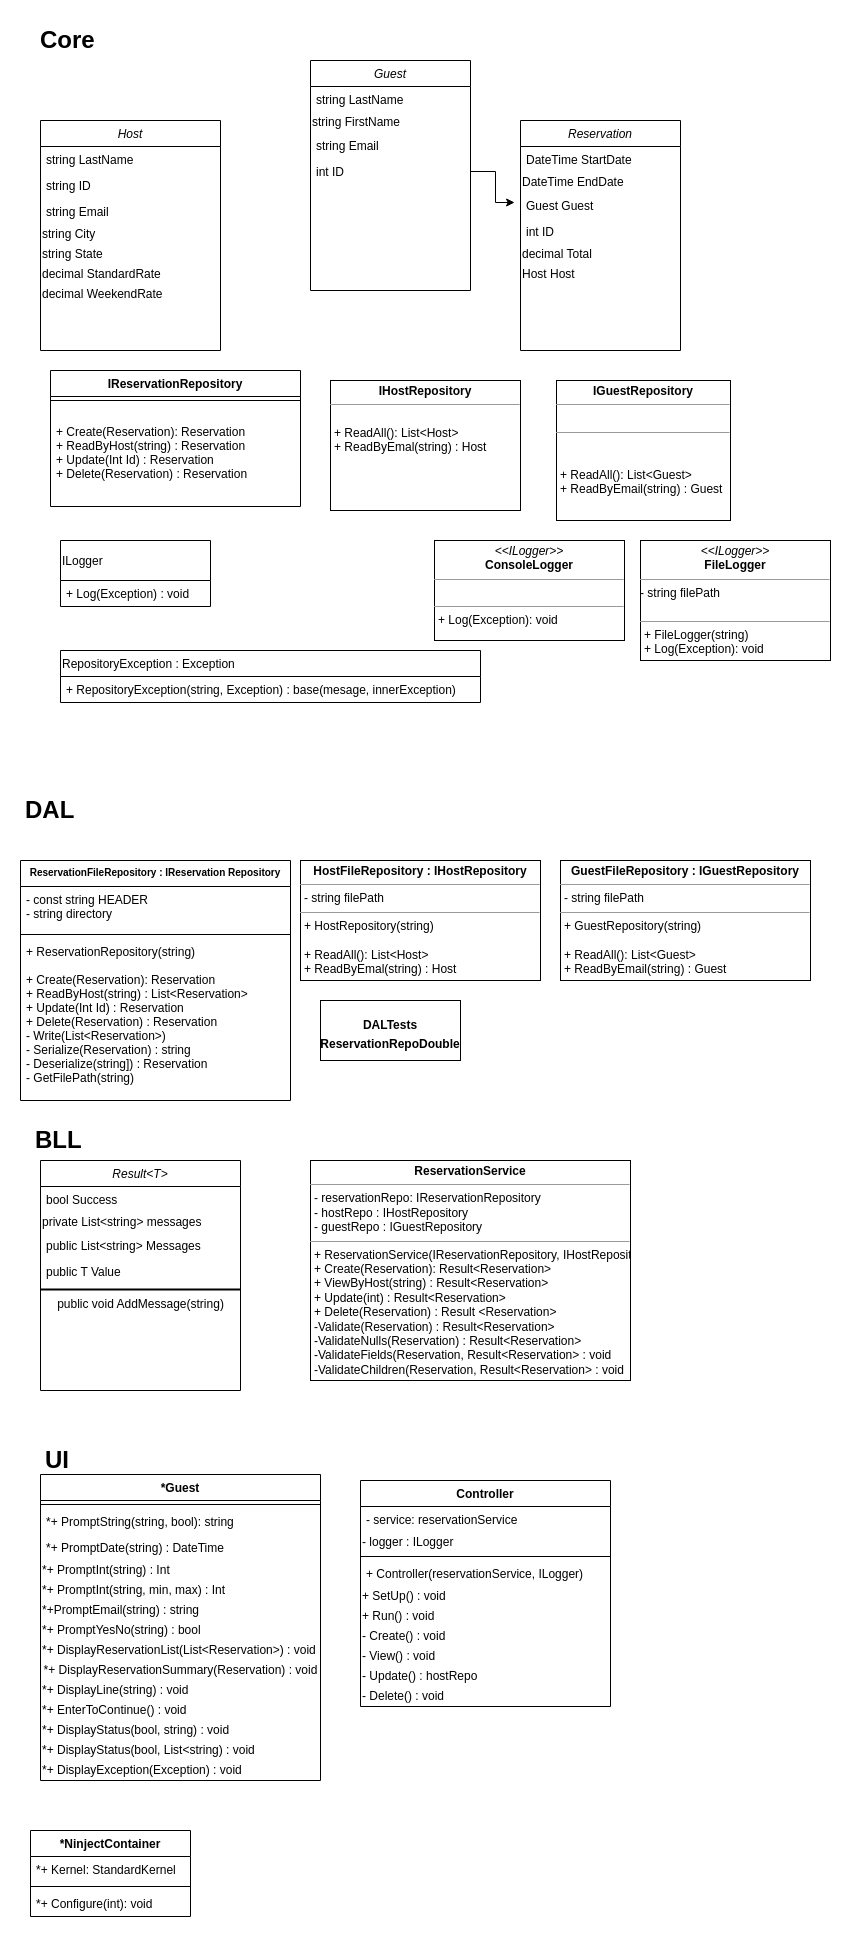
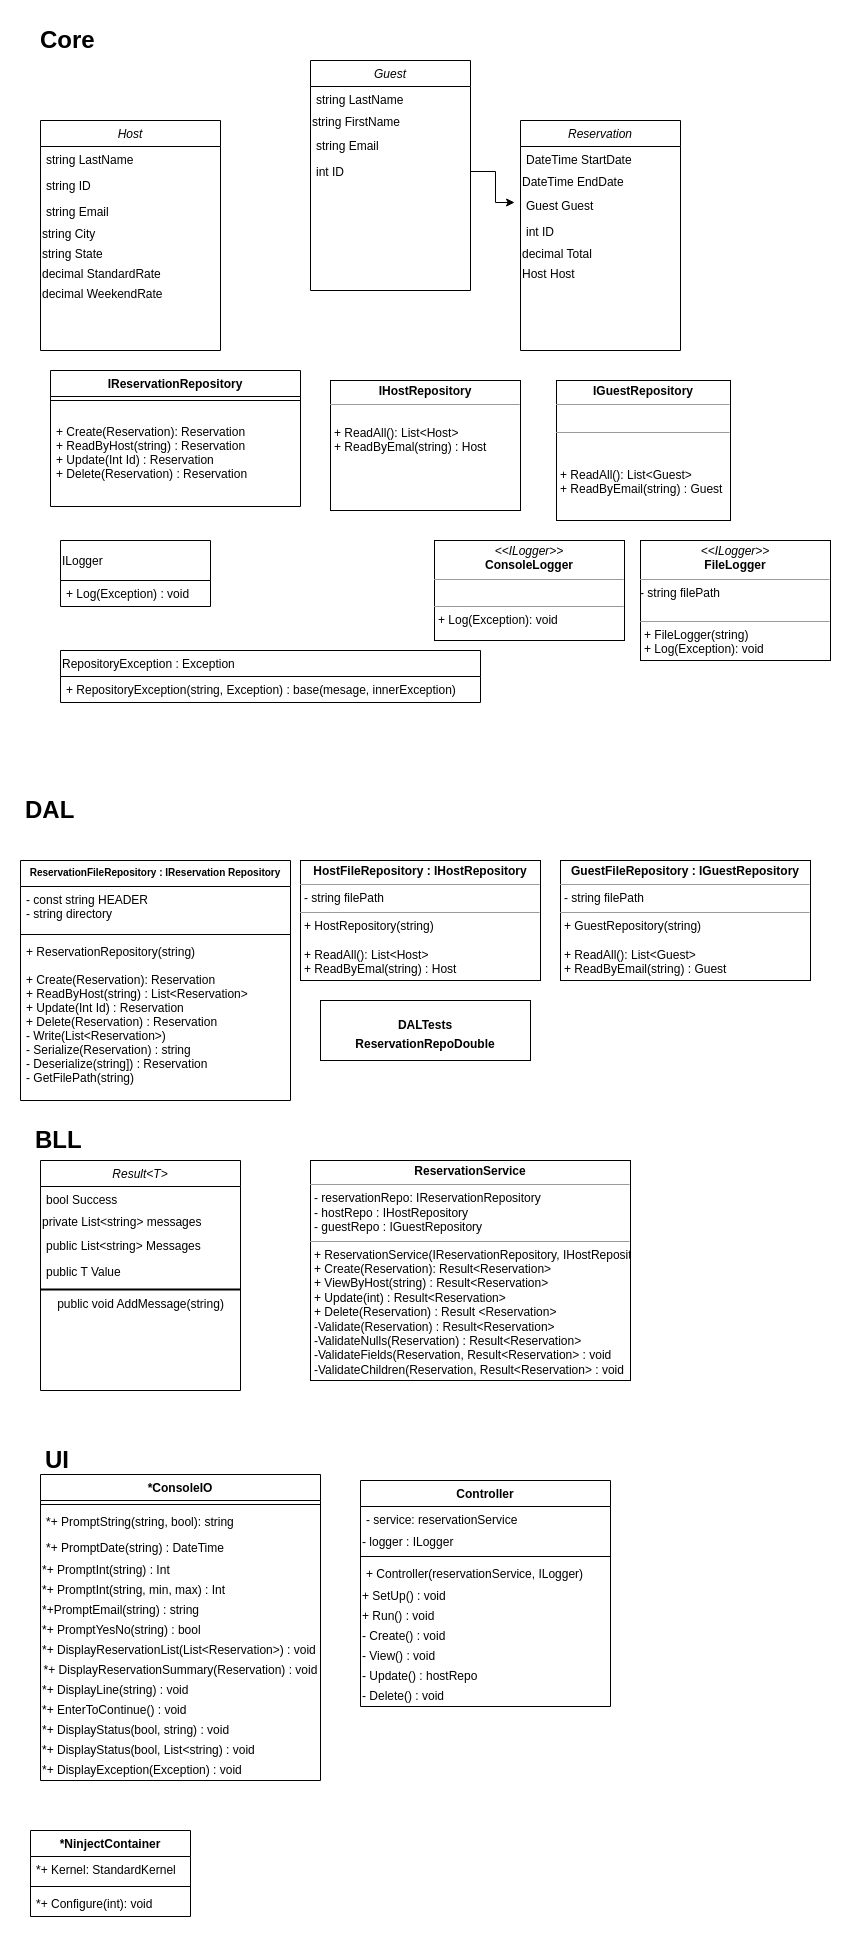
node "DALTests ReservationRepoDouble": size 140x60 -> 210x60
node "*Guest": label "*Guest" -> "*ConsoleIO"
